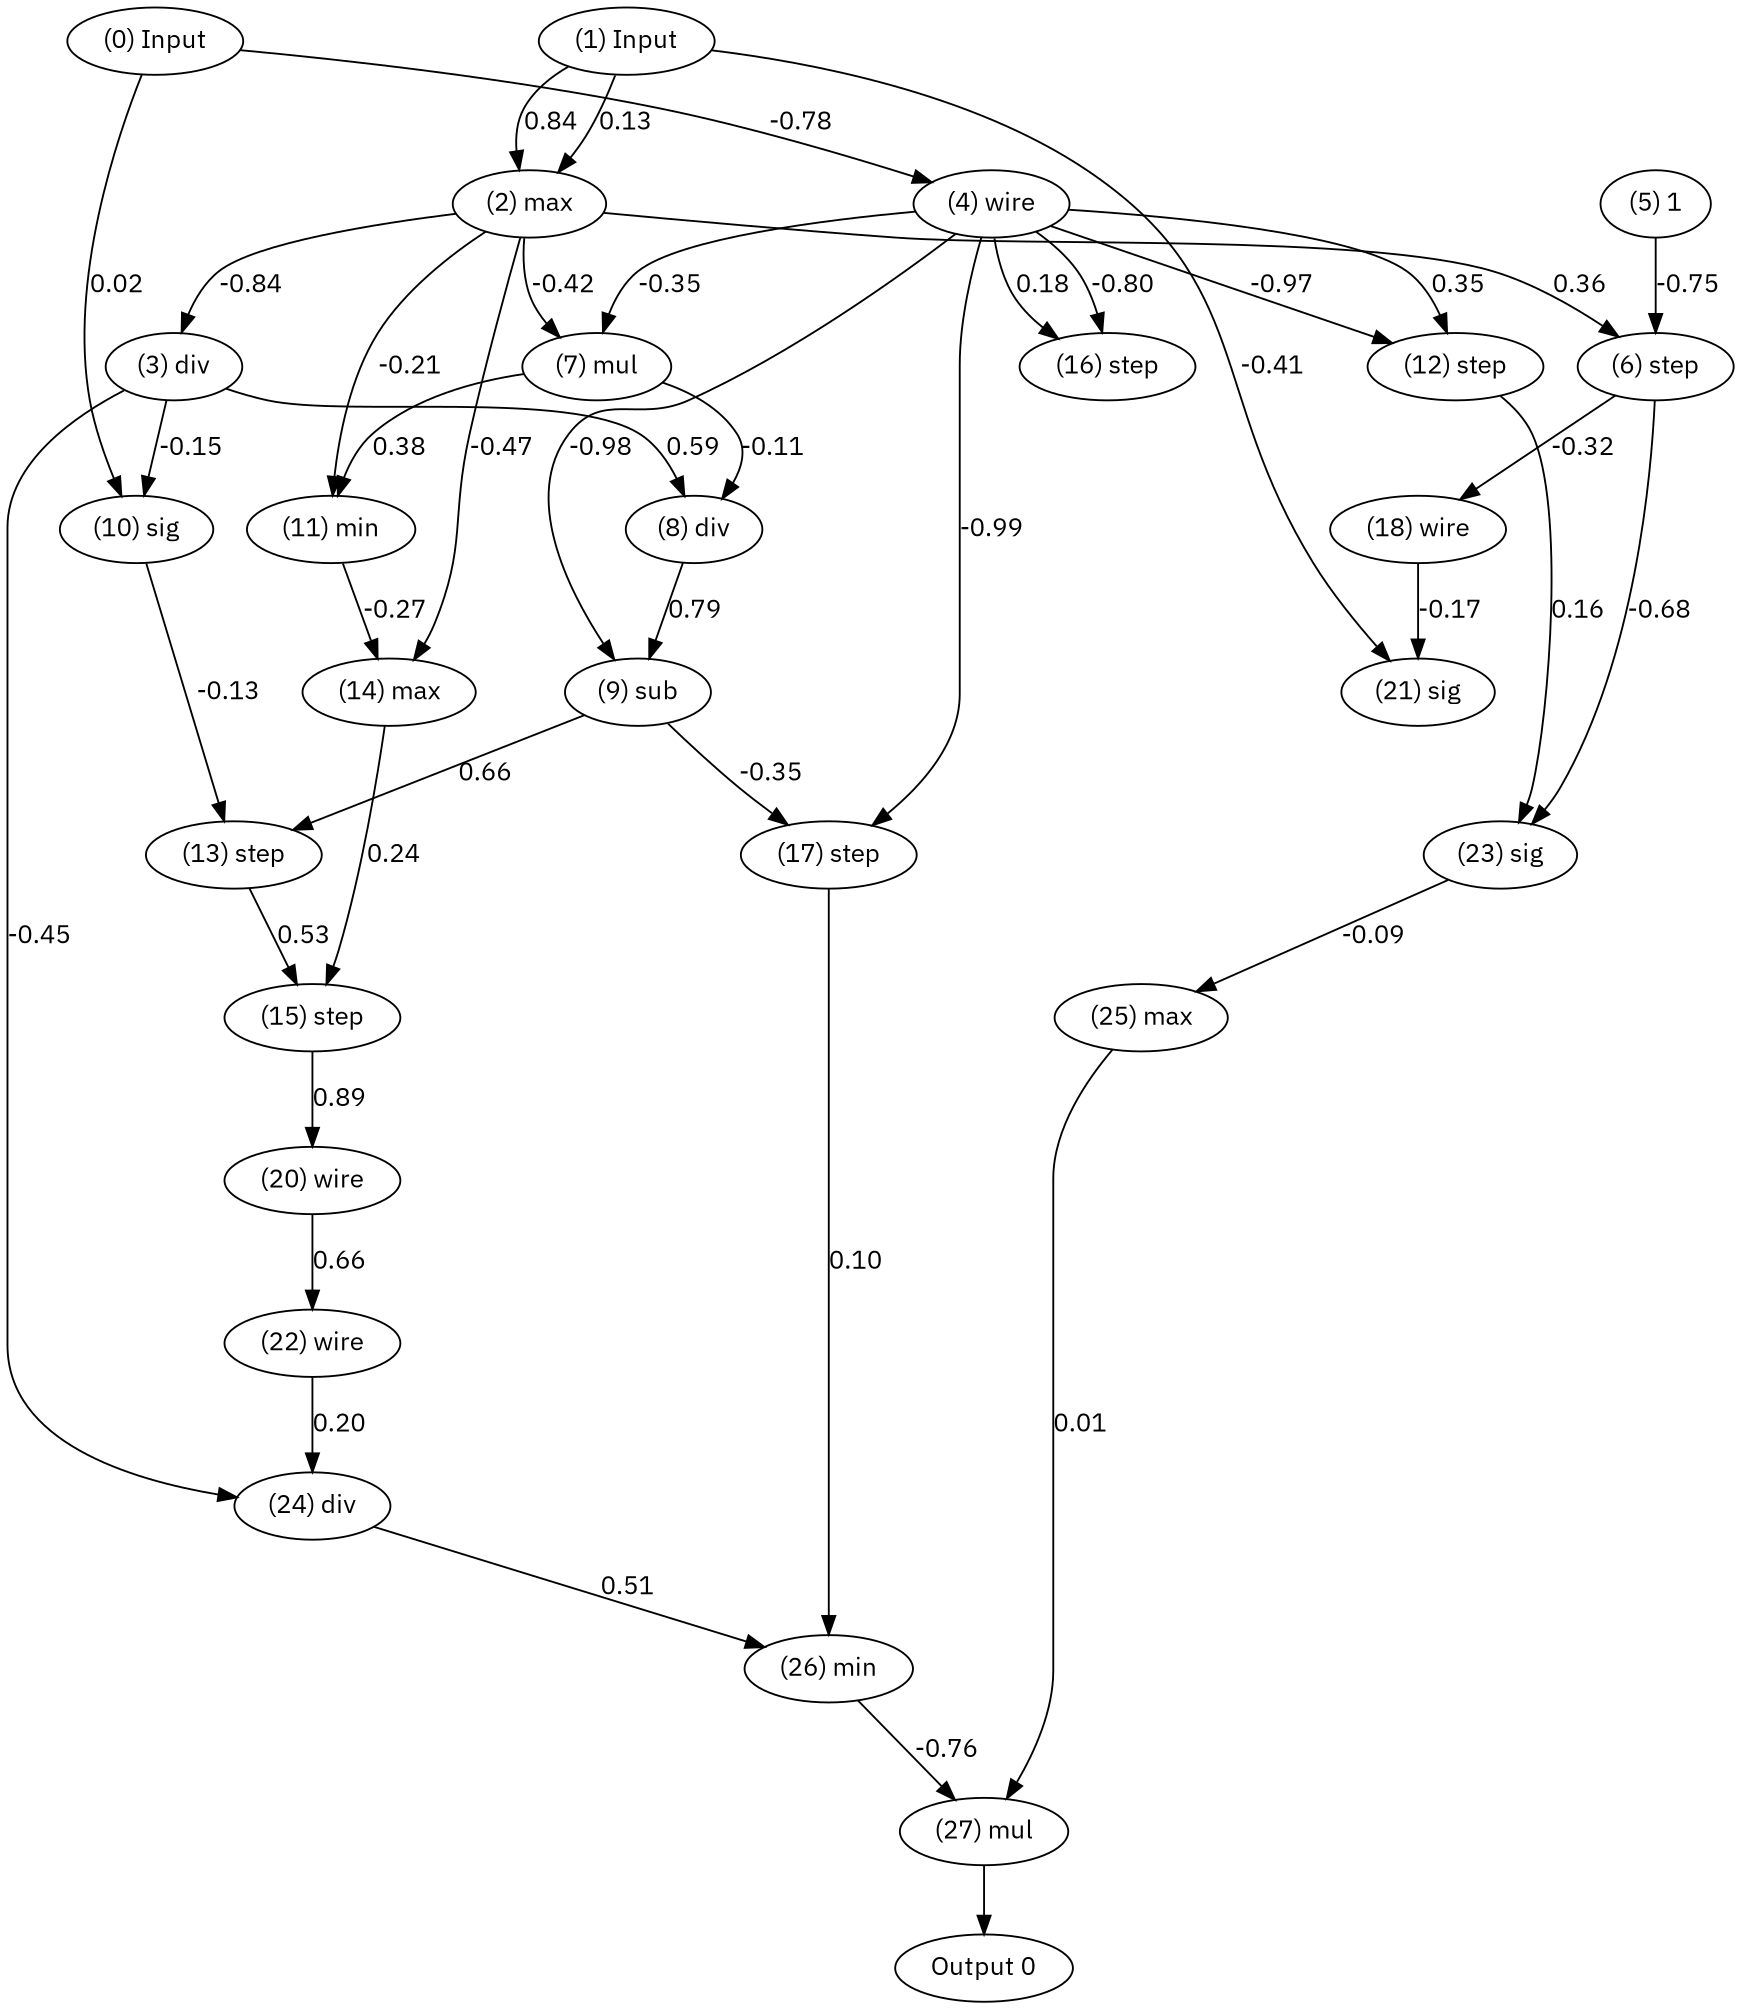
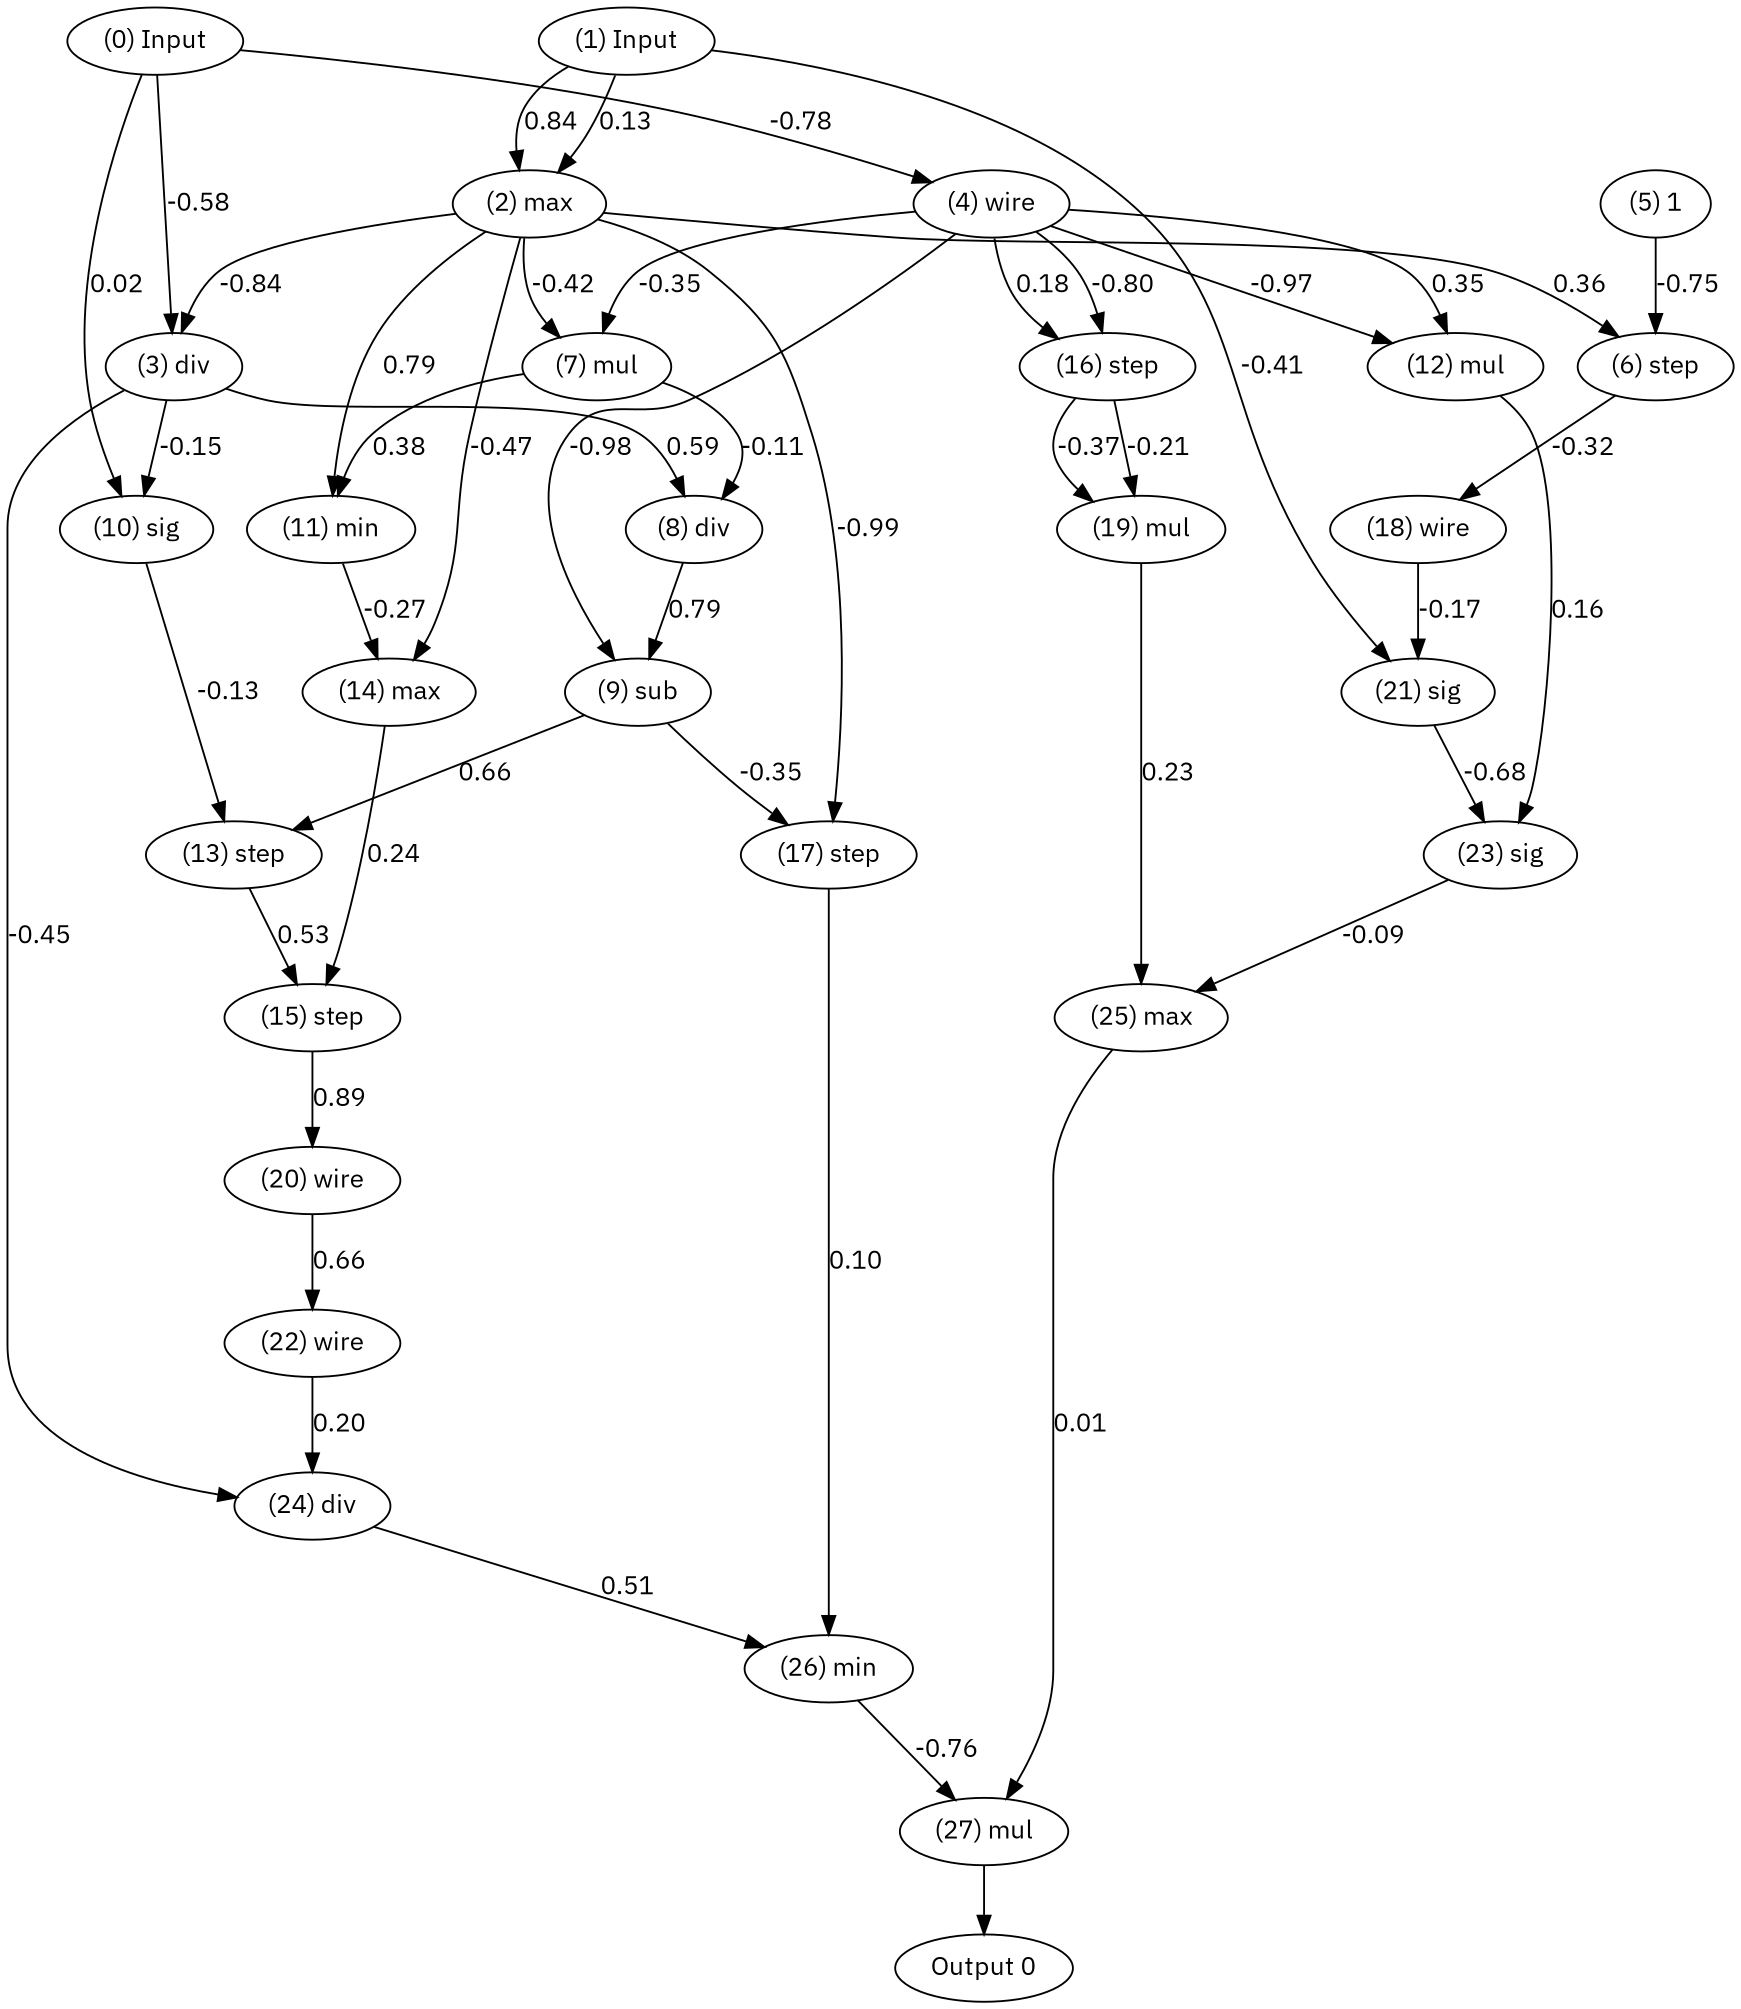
edge "(0) Input" -> "(3) div": added, label "-0.58"
edge "(2) max" -> "(11) min": label "-0.21" -> "0.79"
node "(12) step": label "(12) step" -> "(12) mul"
node "(19) mul": added
edge "(4) wire" -> "(17) step": now "(2) max" -> "(17) step"
edge "(6) step" -> "(23) sig": now "(21) sig" -> "(23) sig"
